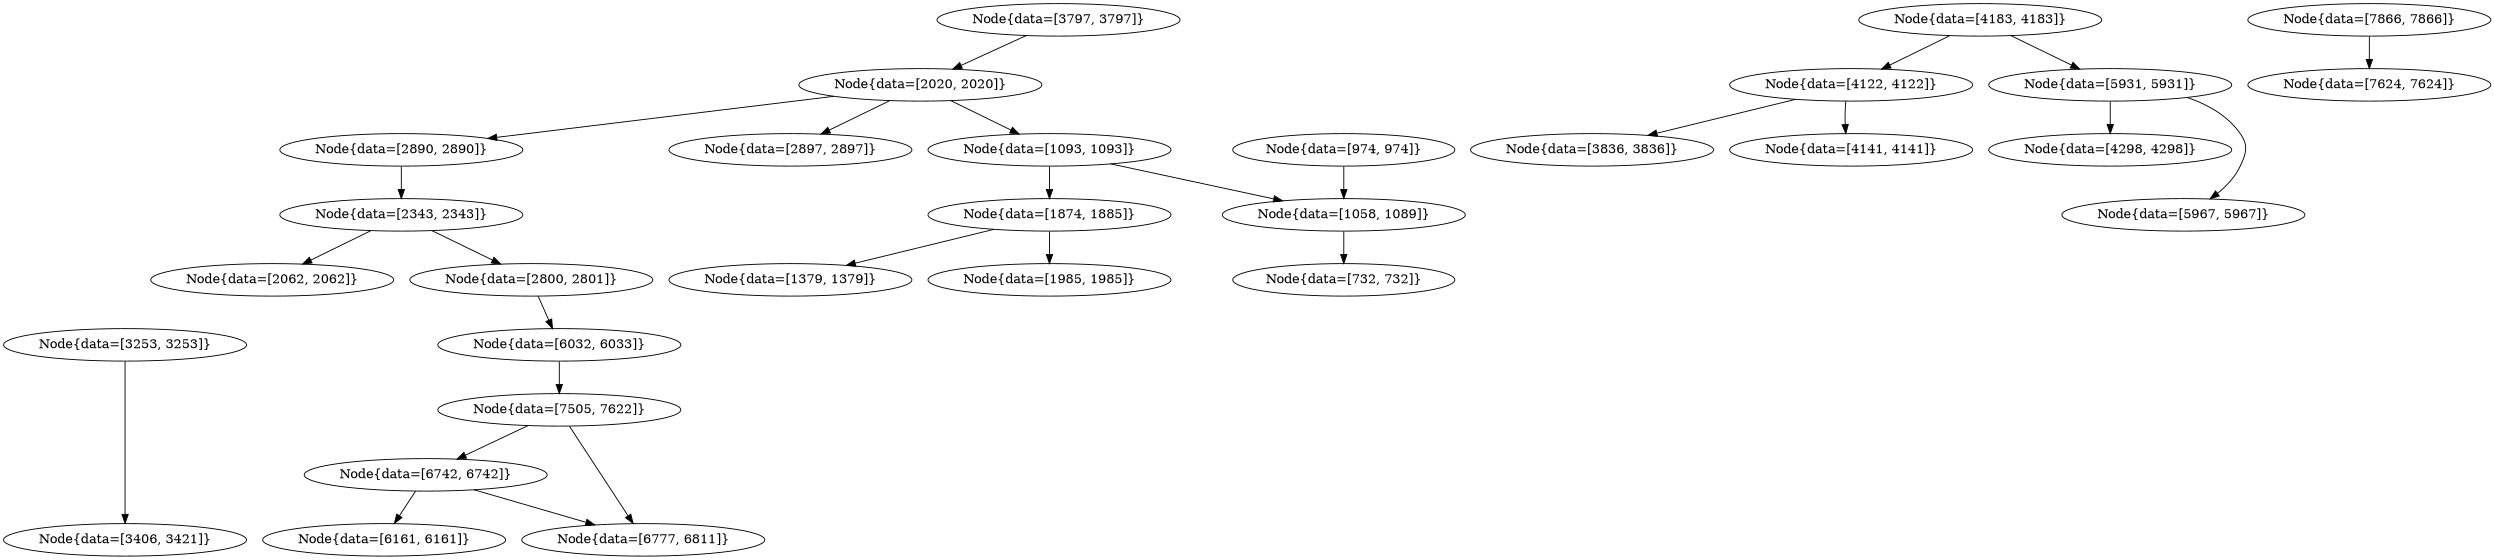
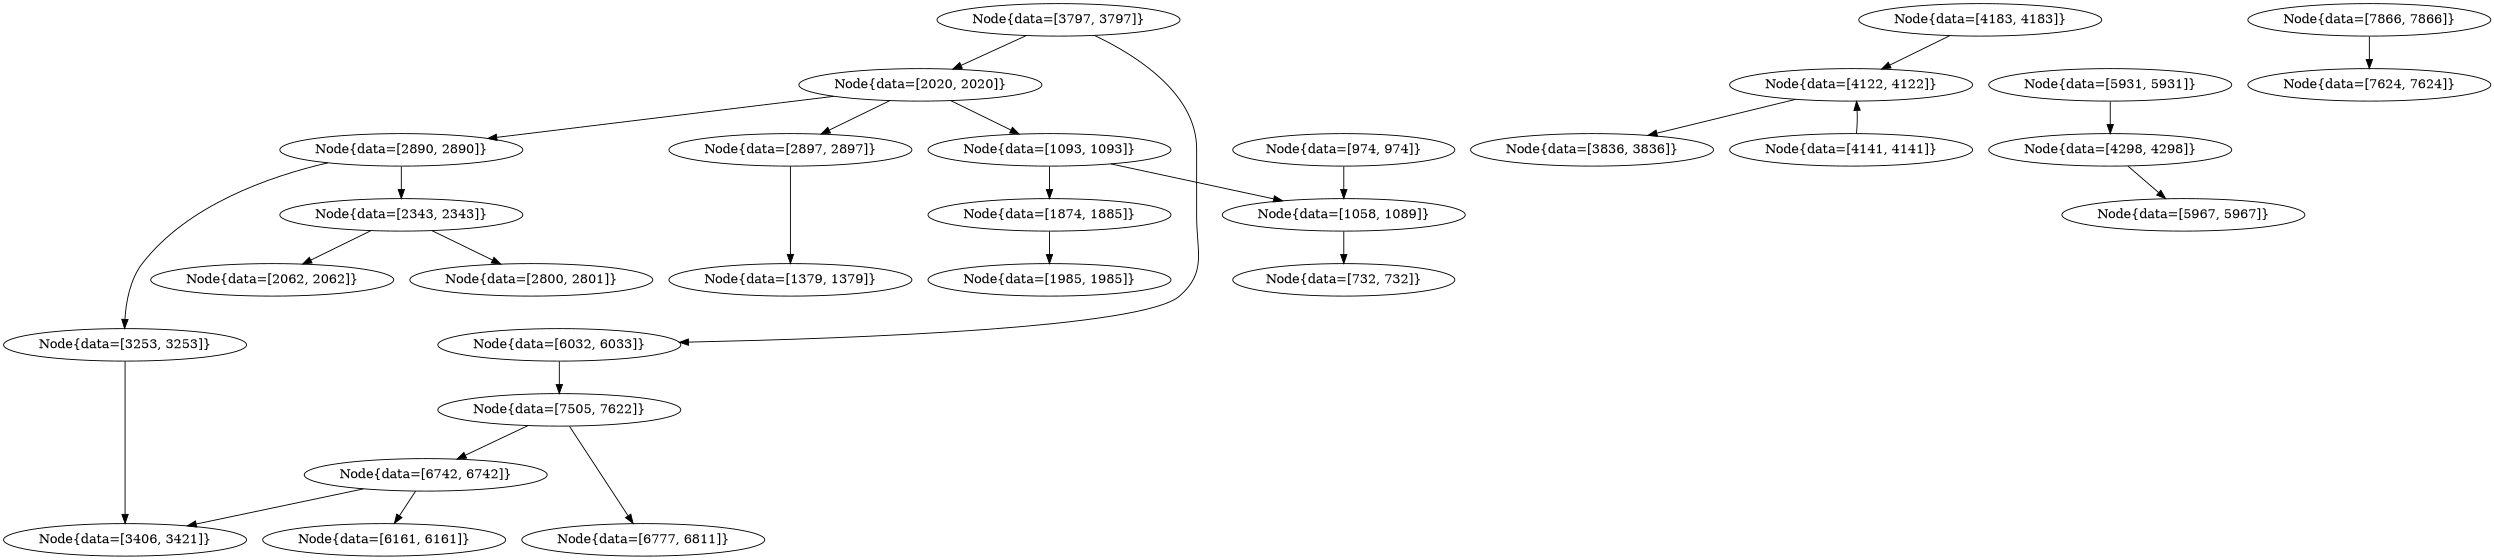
edge "Node{data=[4183, 4183]}" -> "Node{data=[5931, 5931]}": removed
edge "Node{data=[4122, 4122]}" -> "Node{data=[4141, 4141]}": reversed
edge "Node{data=[5931, 5931]}" -> "Node{data=[5967, 5967]}": now "Node{data=[4298, 4298]}" -> "Node{data=[5967, 5967]}"
edge "Node{data=[2890, 2890]}" -> "Node{data=[3253, 3253]}": added
edge "Node{data=[1874, 1885]}" -> "Node{data=[1379, 1379]}": now "Node{data=[2897, 2897]}" -> "Node{data=[1379, 1379]}"
edge "Node{data=[2800, 2801]}" -> "Node{data=[6032, 6033]}": now "Node{data=[3797, 3797]}" -> "Node{data=[6032, 6033]}"
edge "Node{data=[6742, 6742]}" -> "Node{data=[6777, 6811]}": now "Node{data=[6742, 6742]}" -> "Node{data=[3406, 3421]}"
